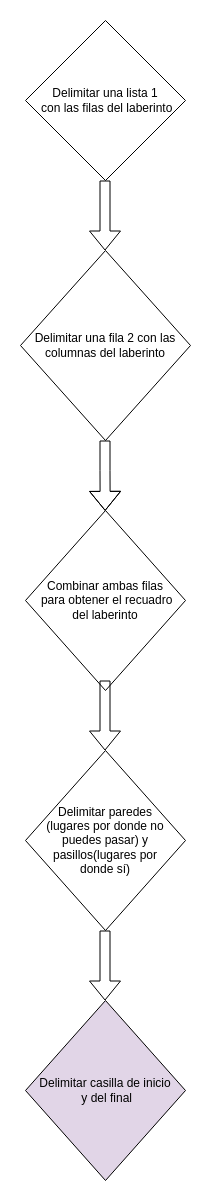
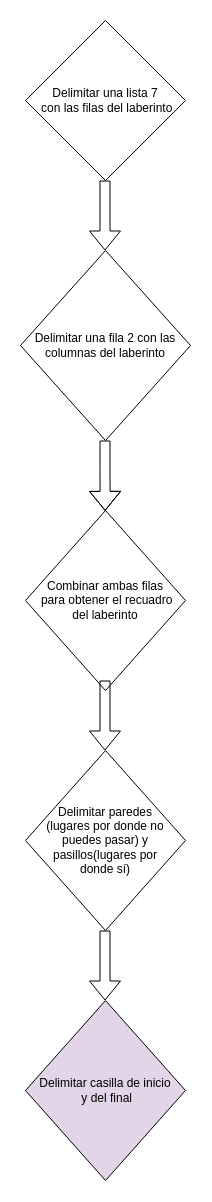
node "Delimitar una lista 1 con las filas del laberinto": label "Delimitar una lista 1 con las filas del laberinto" -> "Delimitar una lista 7 con las filas del laberinto"
